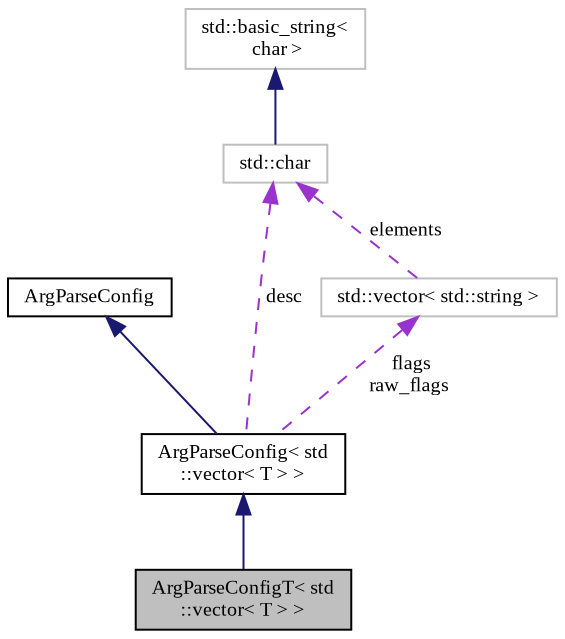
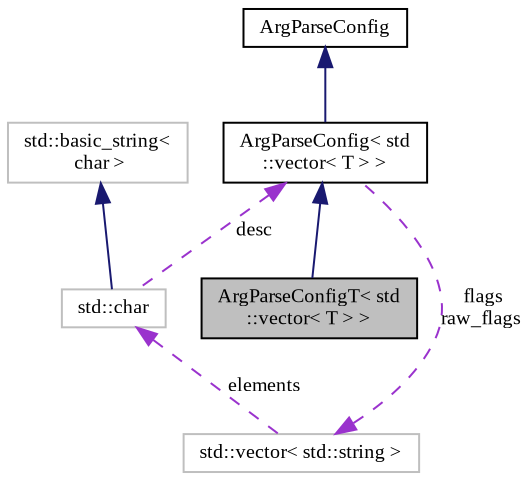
edge "ArgParseConfig< std ::vector< T > >" -> "std::char": reversed
